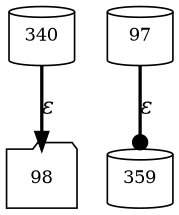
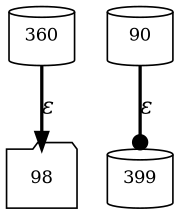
node "340": label "340" -> "360"
node "97": label "97" -> "90"
node "359": label "359" -> "399"
